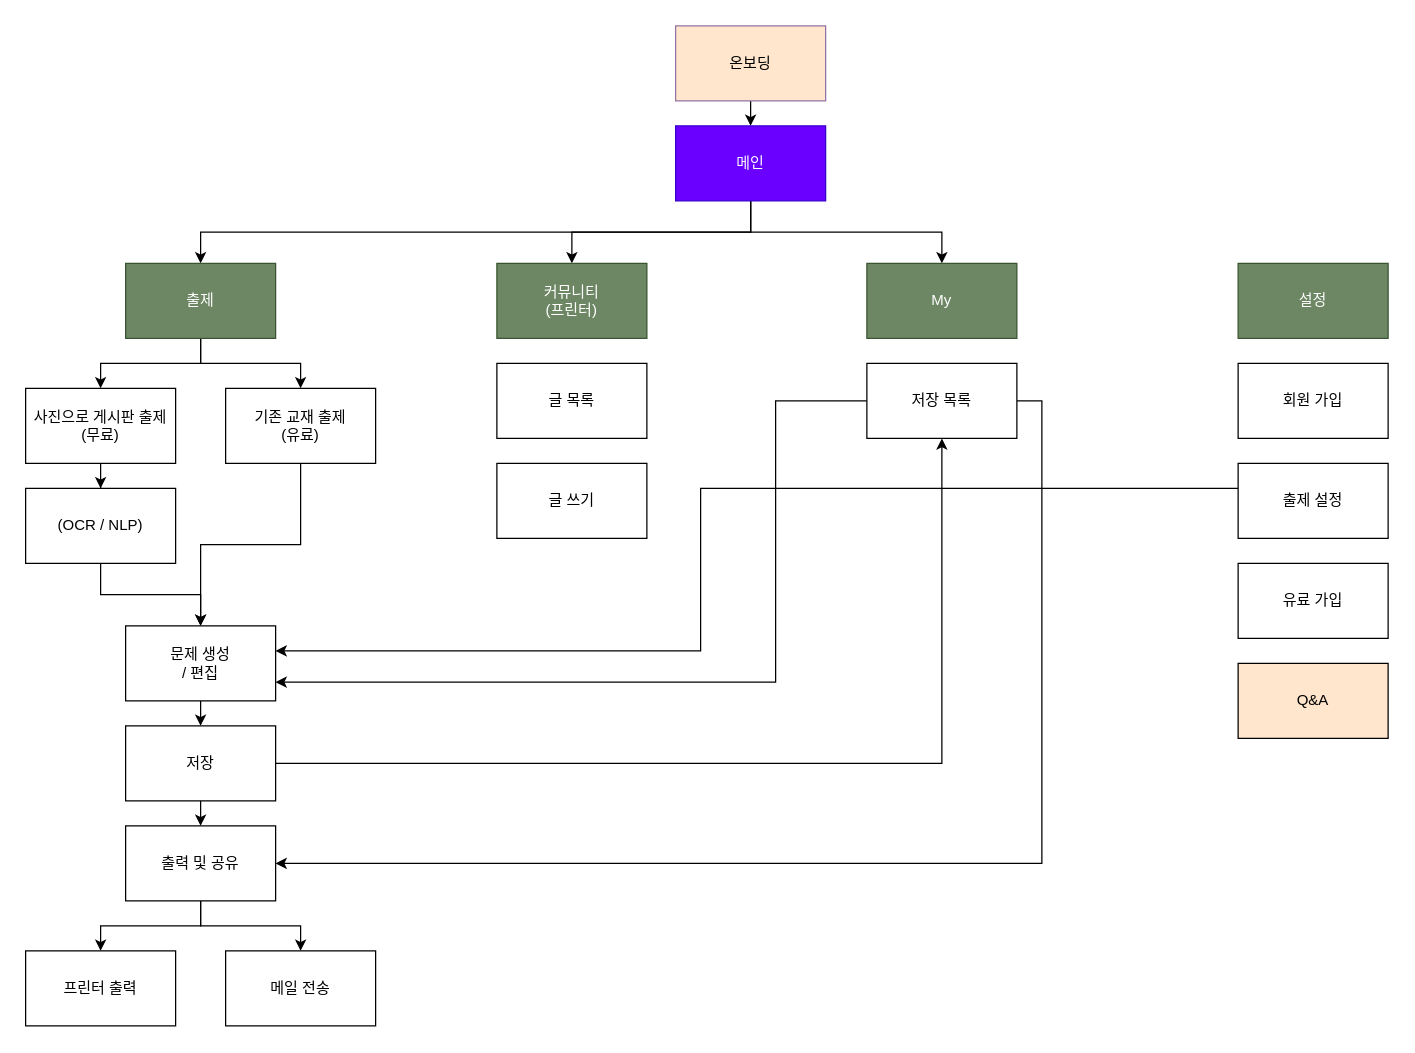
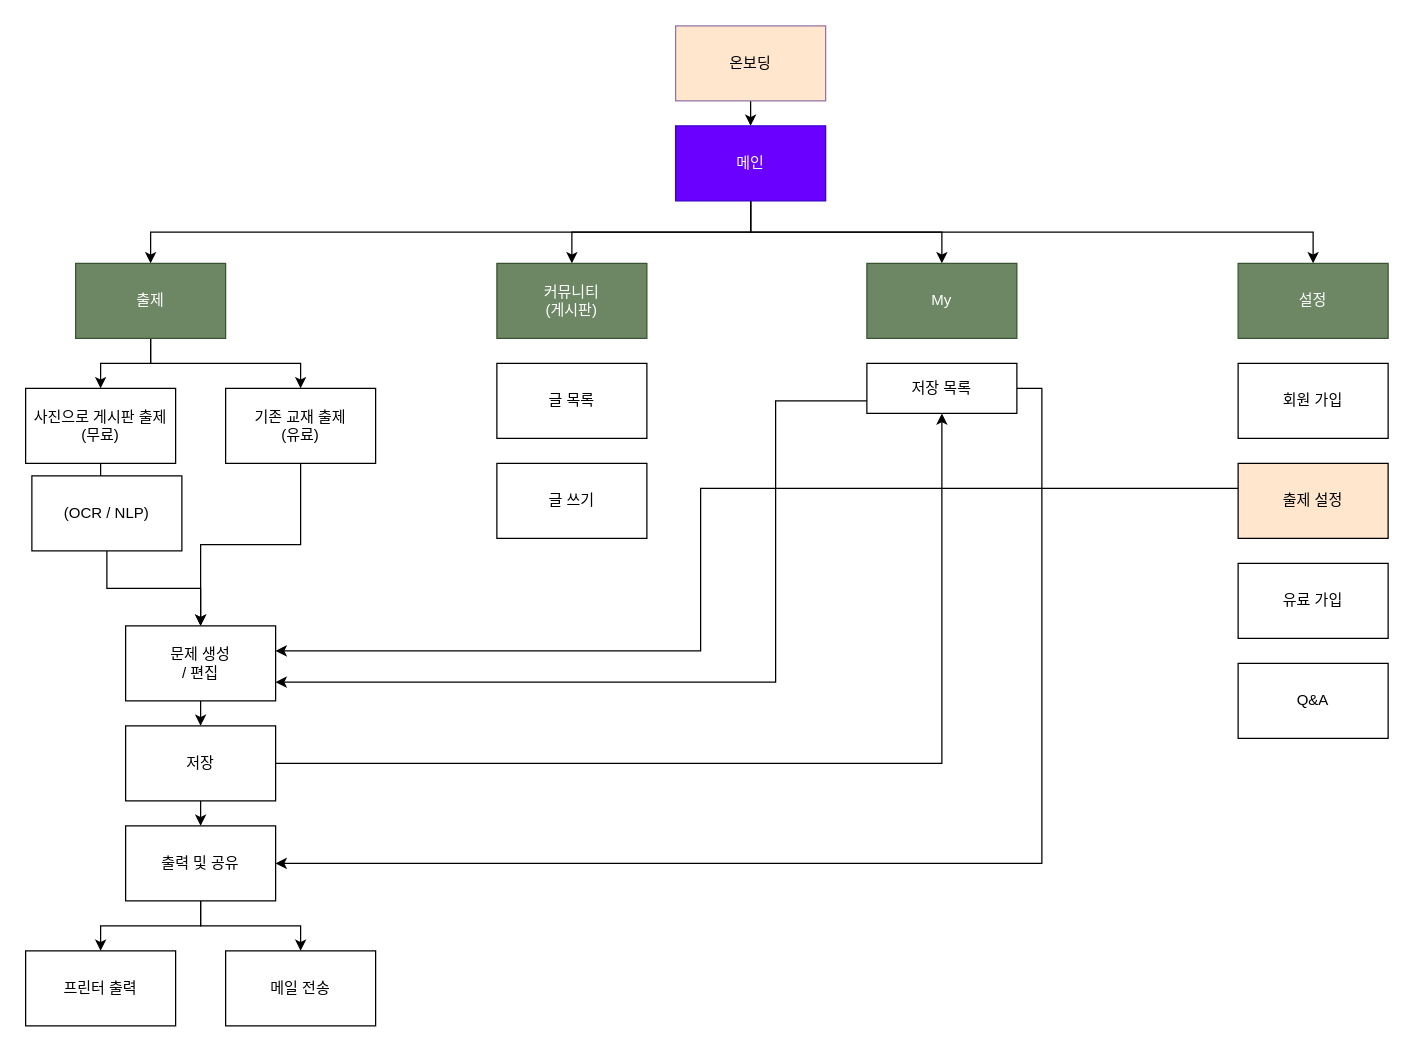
edge "메인" -> "설정": added
node "출제": moved (201, 301) -> (151, 301)
node "커뮤니티 (프린터)": label "커뮤니티 (프린터)" -> "커뮤니티 (게시판)"
node "저장 목록": size 150x75 -> 150x50
node "출제 설정": fillcolor #ffffff -> #ffe6cc
node "(OCR / NLP)": moved (101, 526) -> (107, 513)
node "Q&A": fillcolor #ffe6cc -> #ffffff
